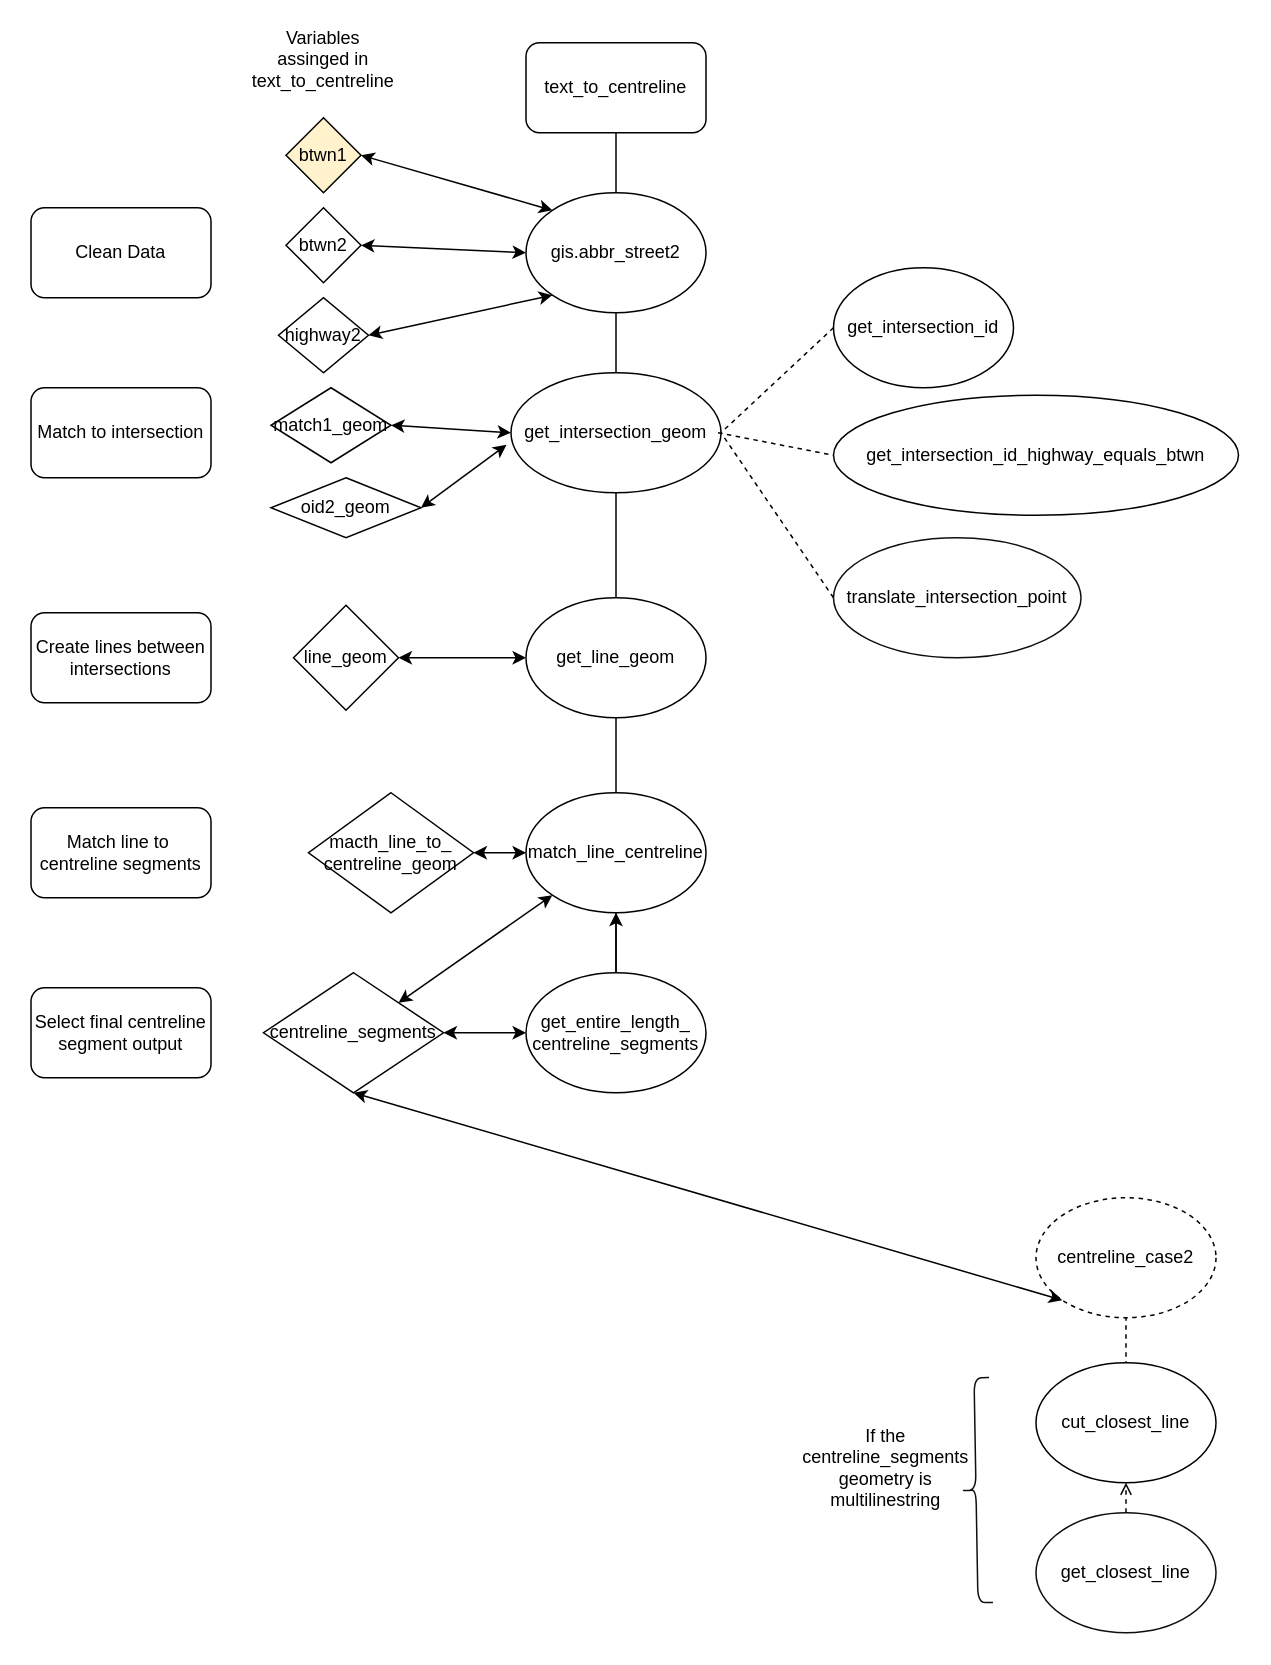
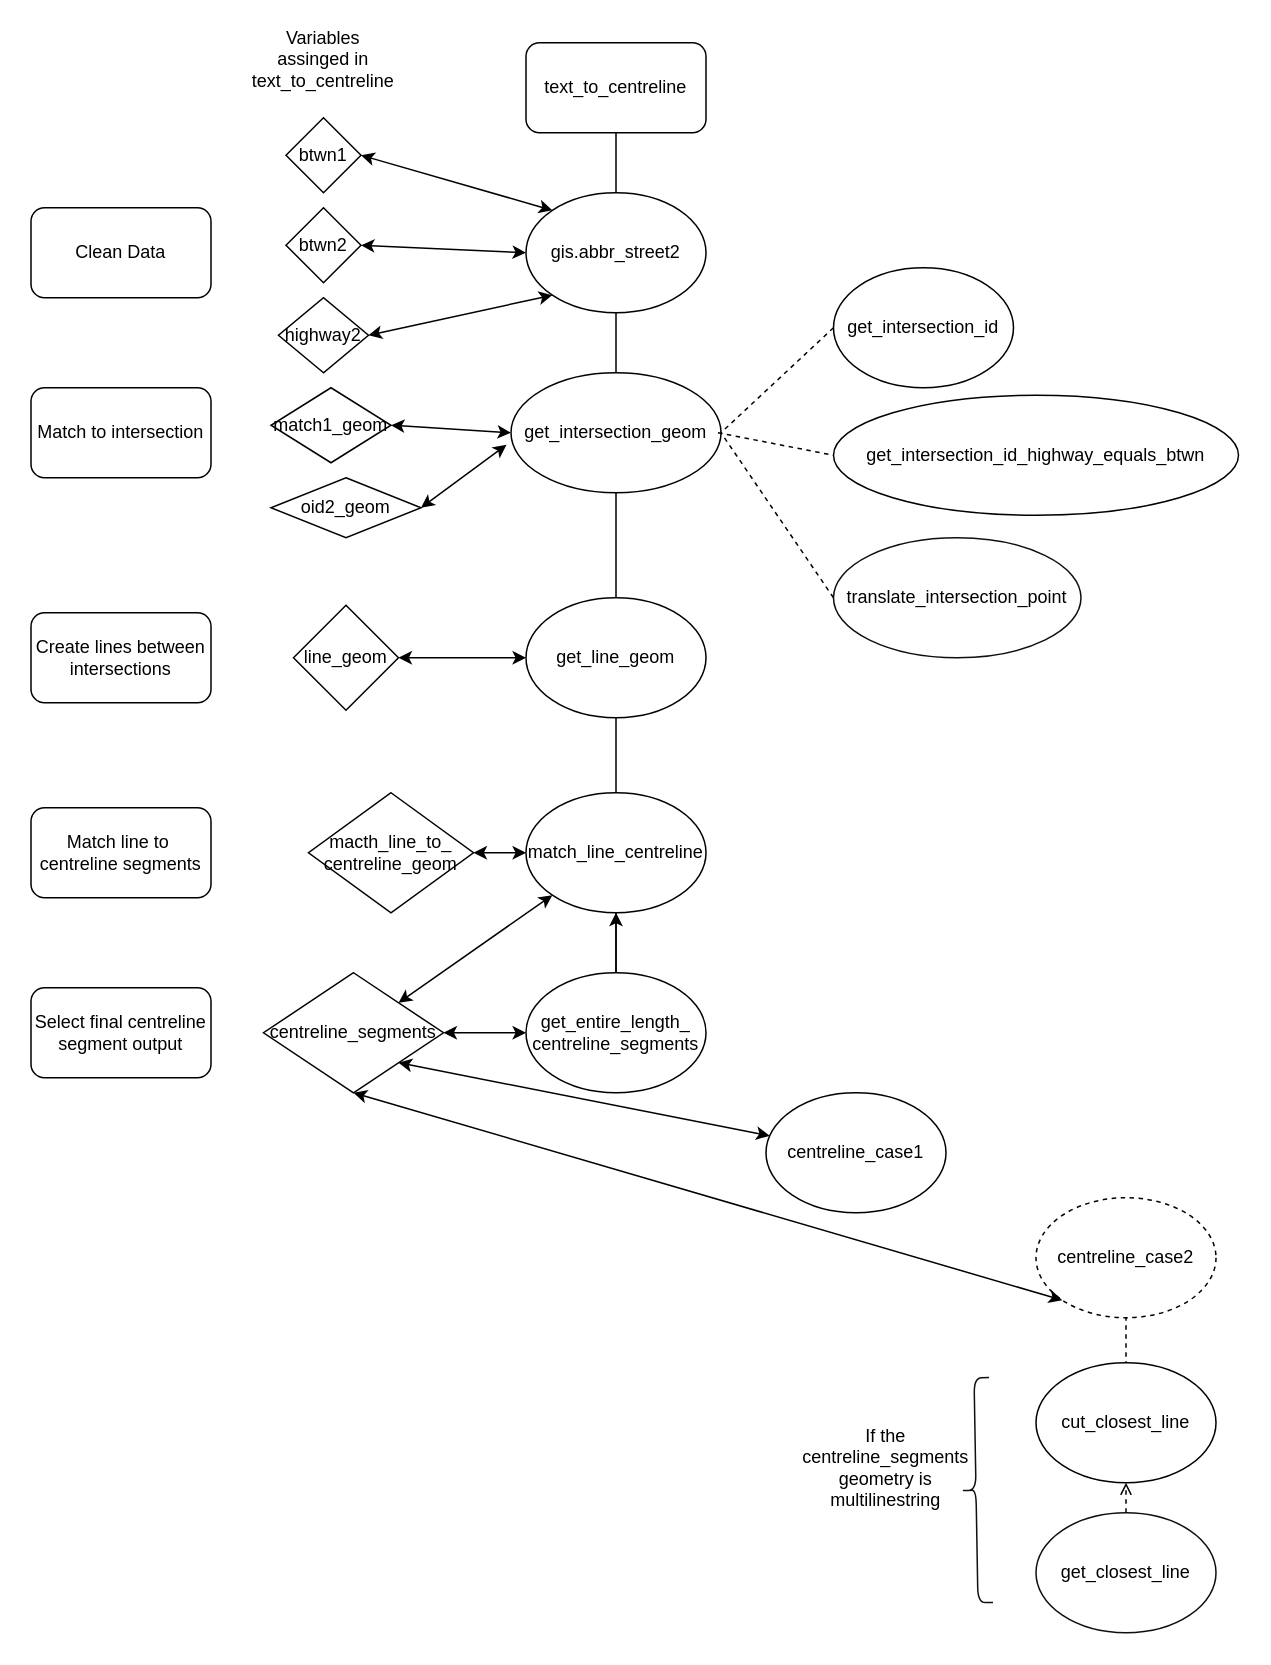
node "btwn1": fillcolor #fff2cc -> #ffffff
edge "centreline_segments" -- "centreline_case1": added
node "centreline_case1": added
